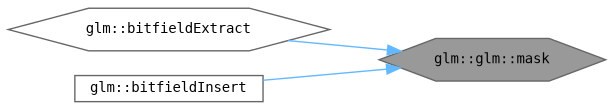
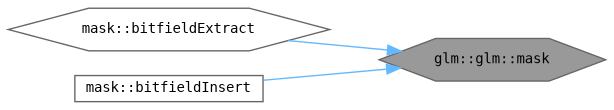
node "glm::bitfieldExtract": label "glm::bitfieldExtract" -> "mask::bitfieldExtract"
node "glm::bitfieldInsert": label "glm::bitfieldInsert" -> "mask::bitfieldInsert"
